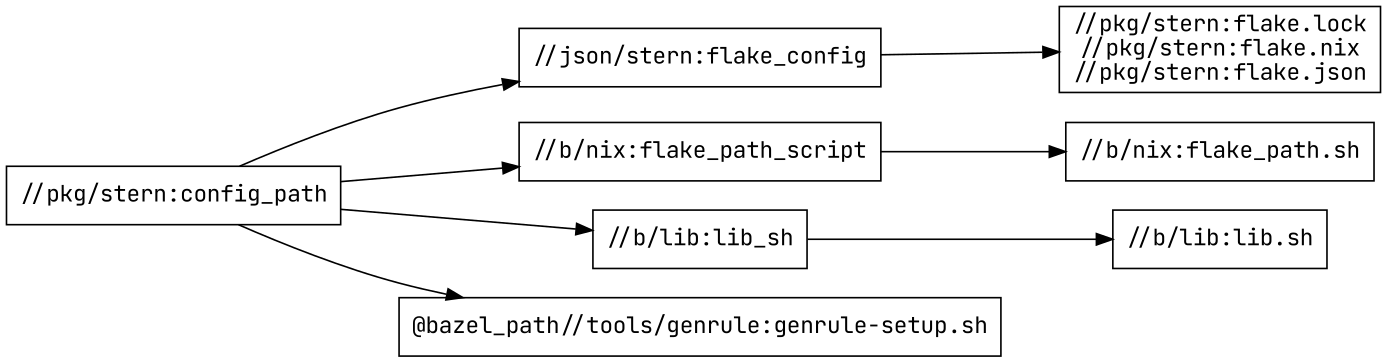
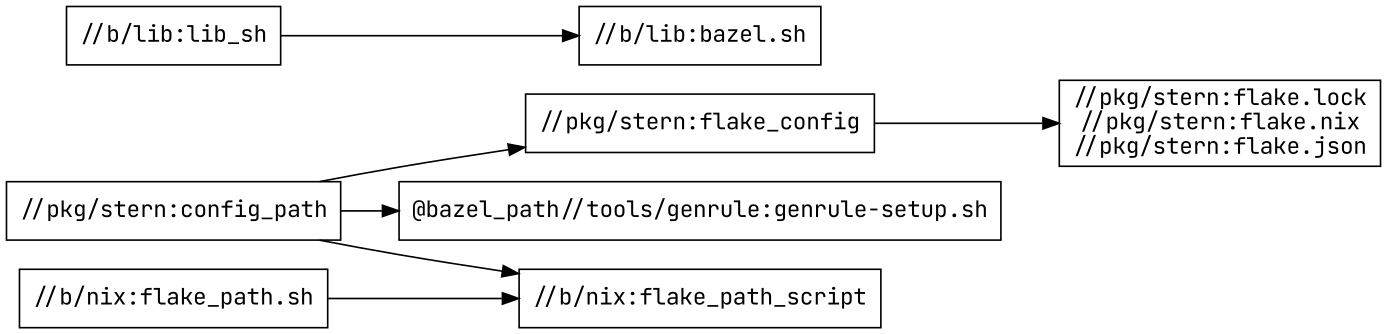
node "//json/stern:flake_config": label "//json/stern:flake_config" -> "//pkg/stern:flake_config"
edge "//b/nix:flake_path_script" -> "//b/nix:flake_path.sh": reversed
edge "//pkg/stern:config_path" -> "//b/lib:lib_sh": removed
node "//b/lib:lib.sh": label "//b/lib:lib.sh" -> "//b/lib:bazel.sh"
